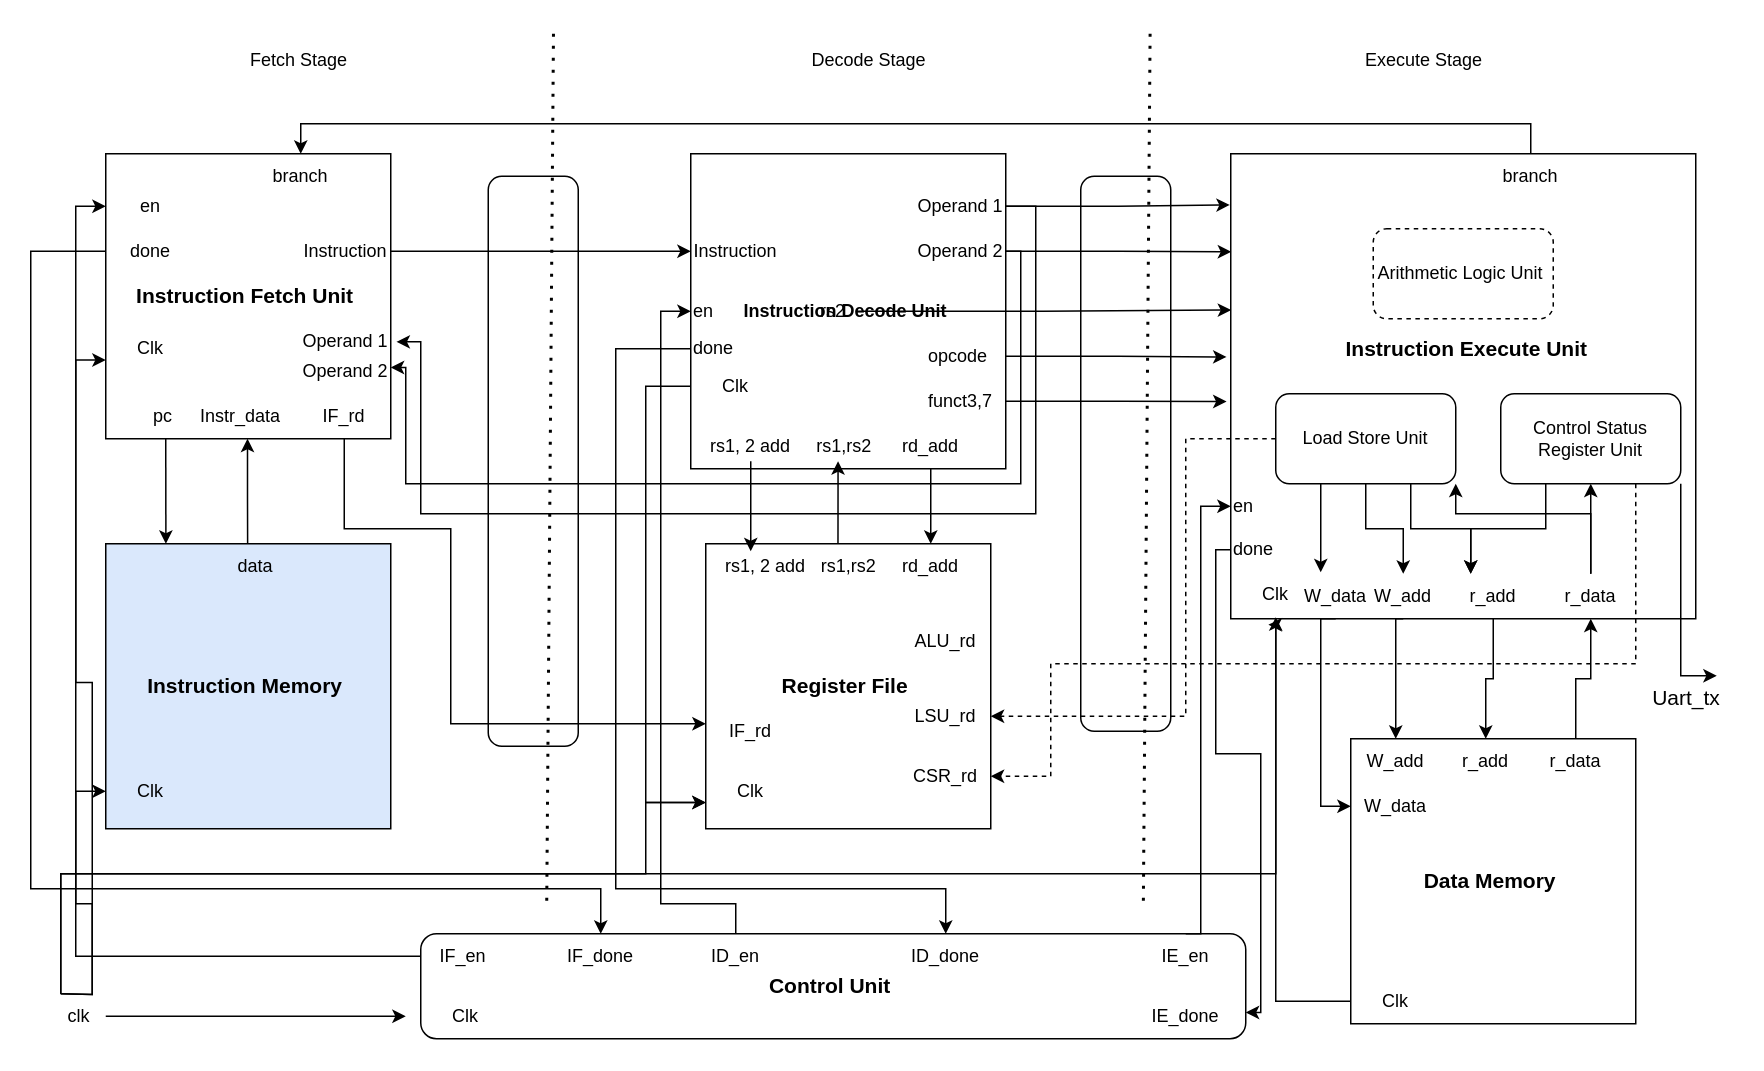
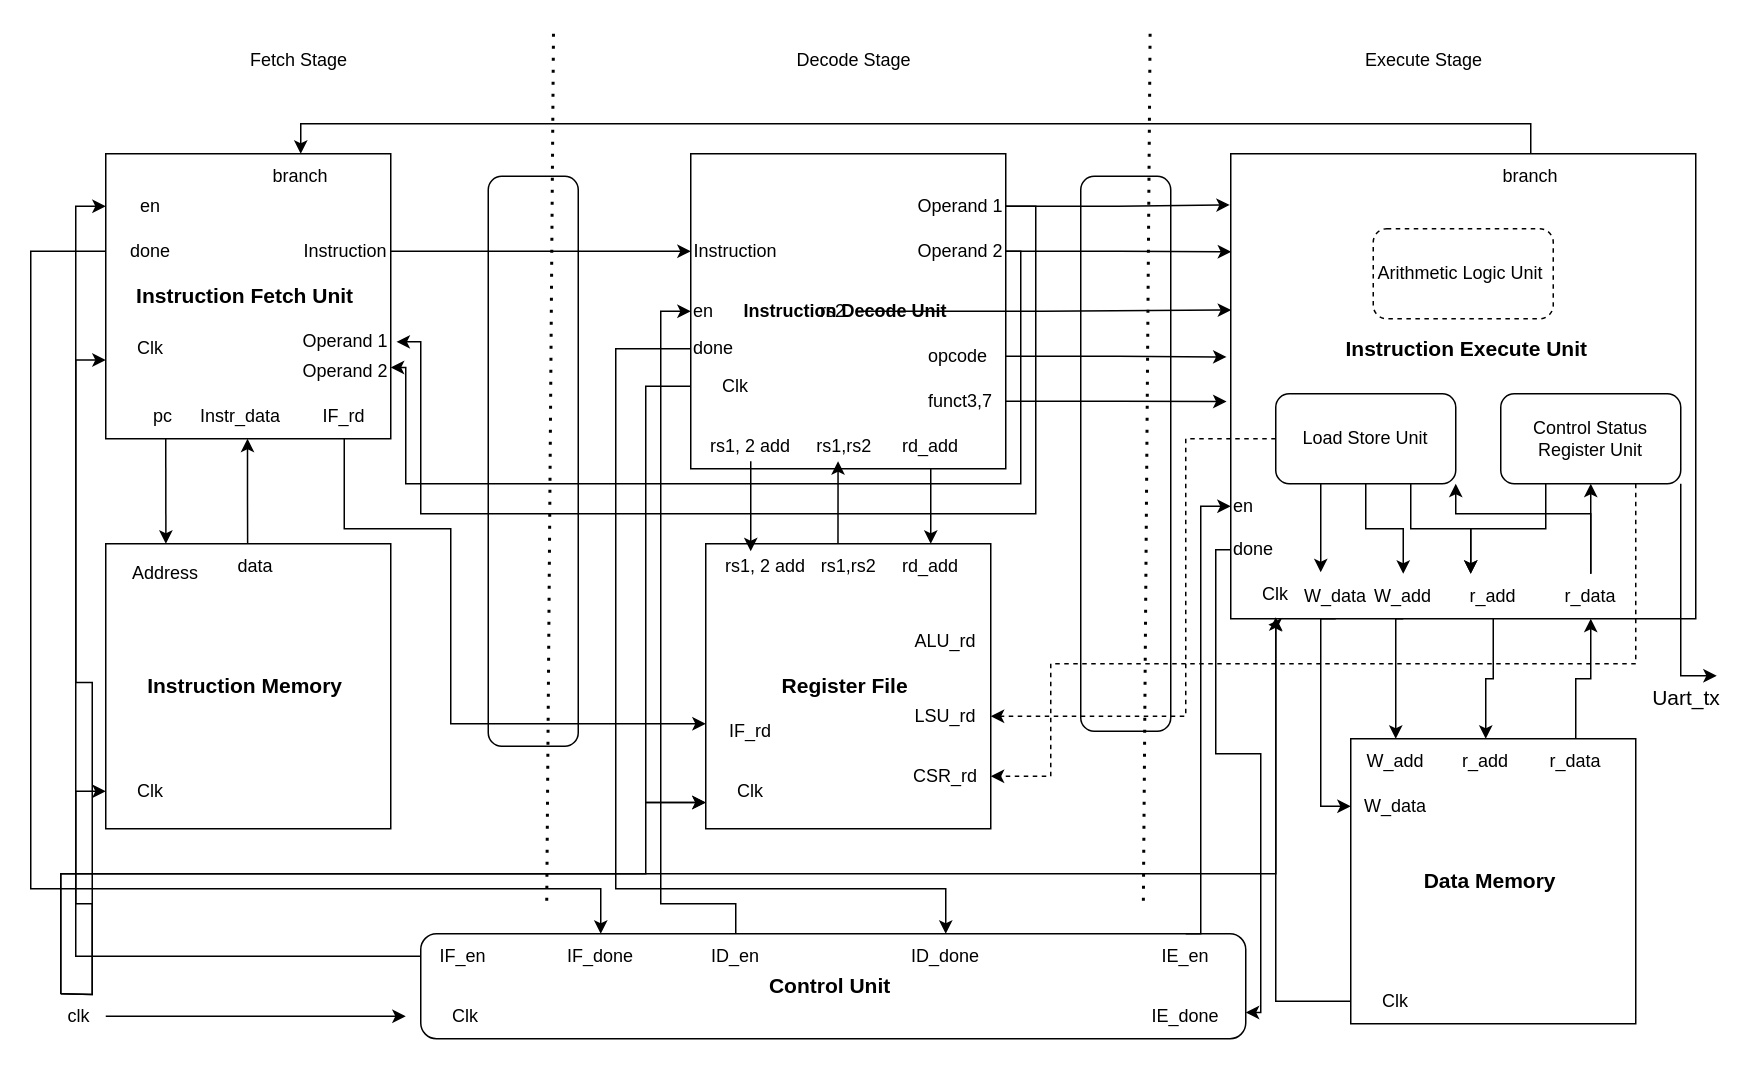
node "Decode Stage": moved (869, 61) -> (854, 61)
node "Address": added
node "Instruction Memory": fillcolor #dae8fc -> #ffffff
